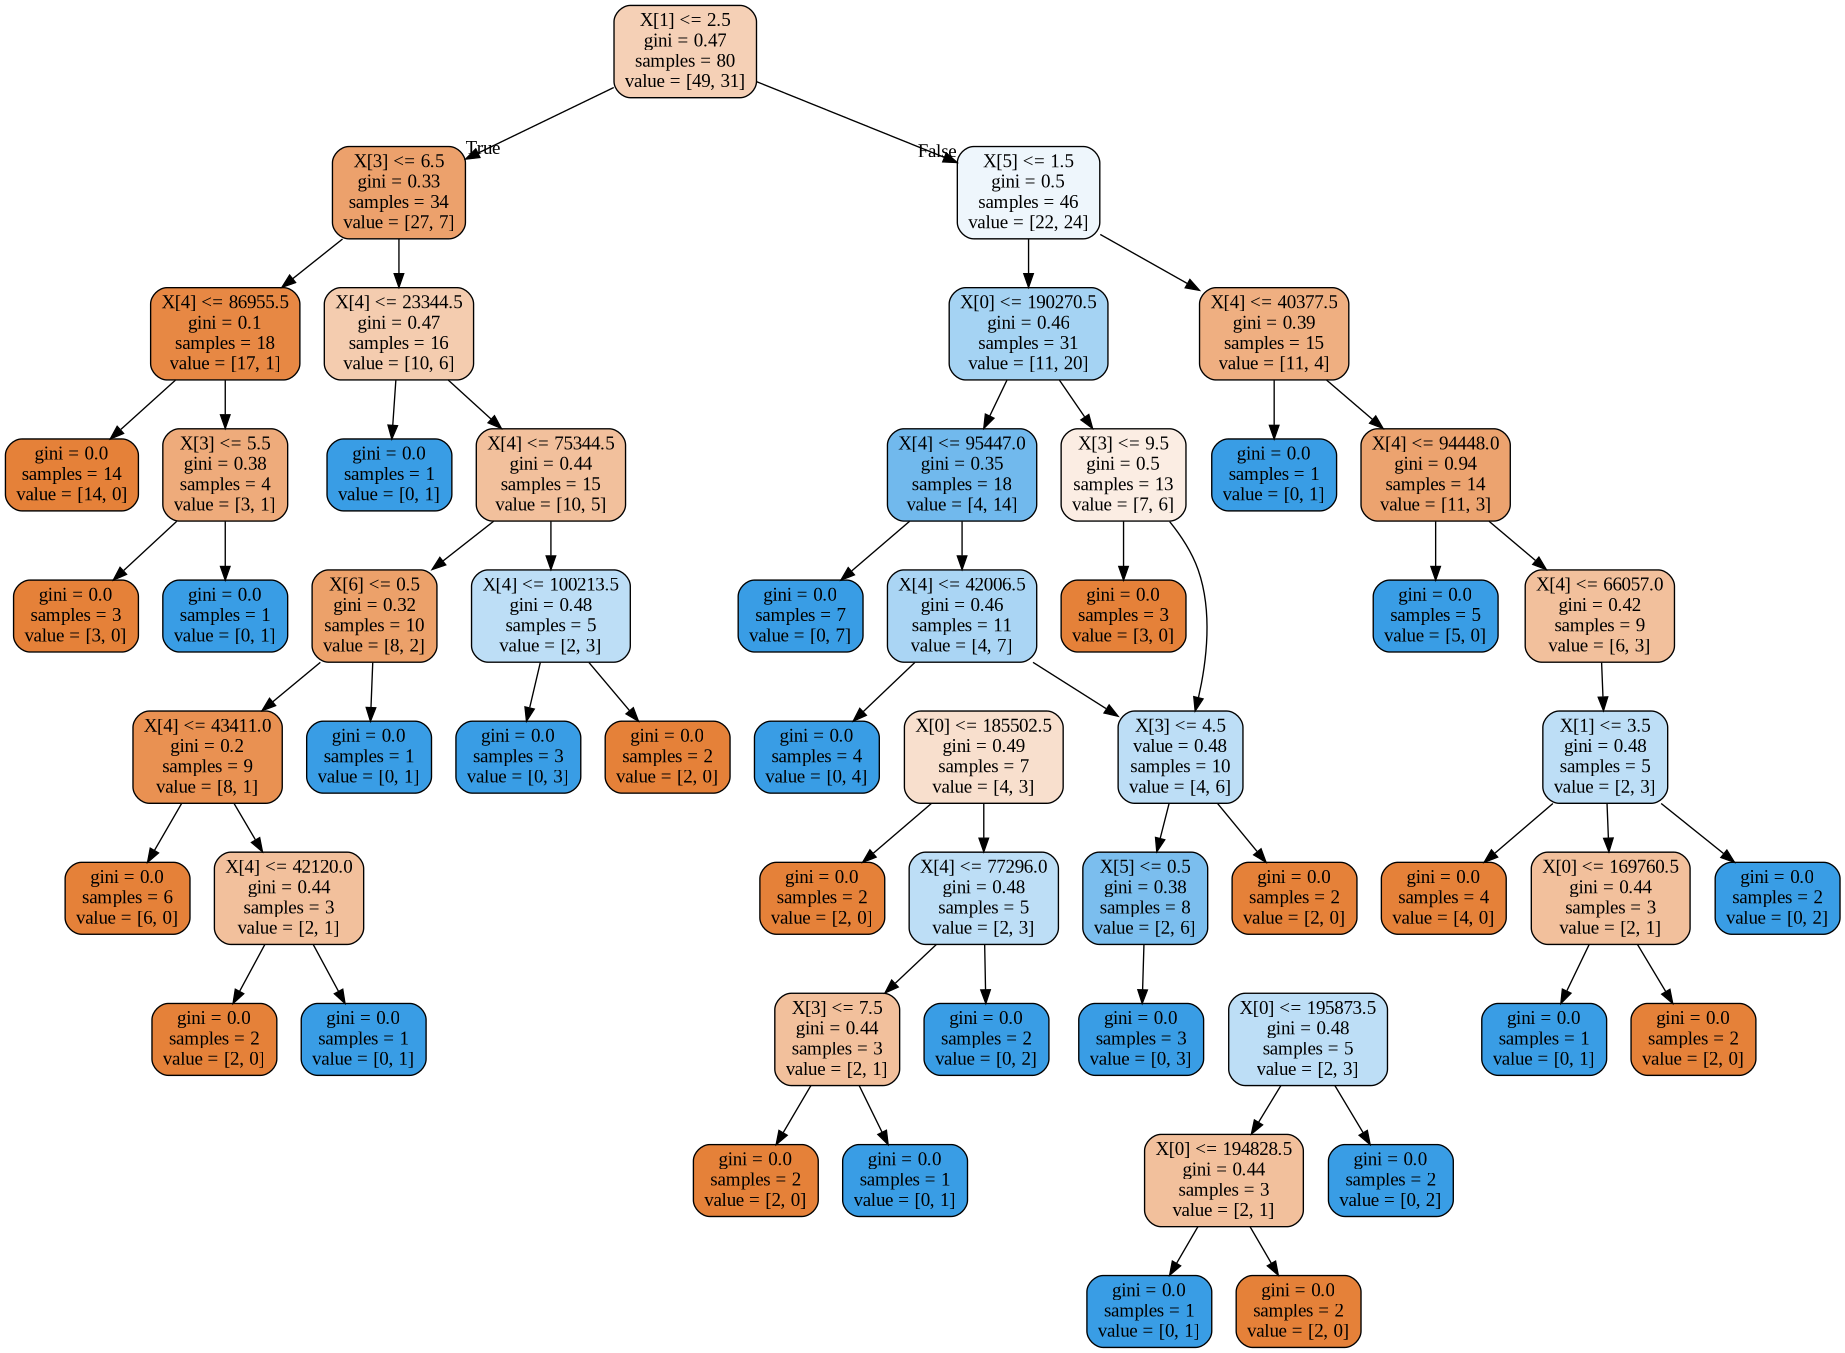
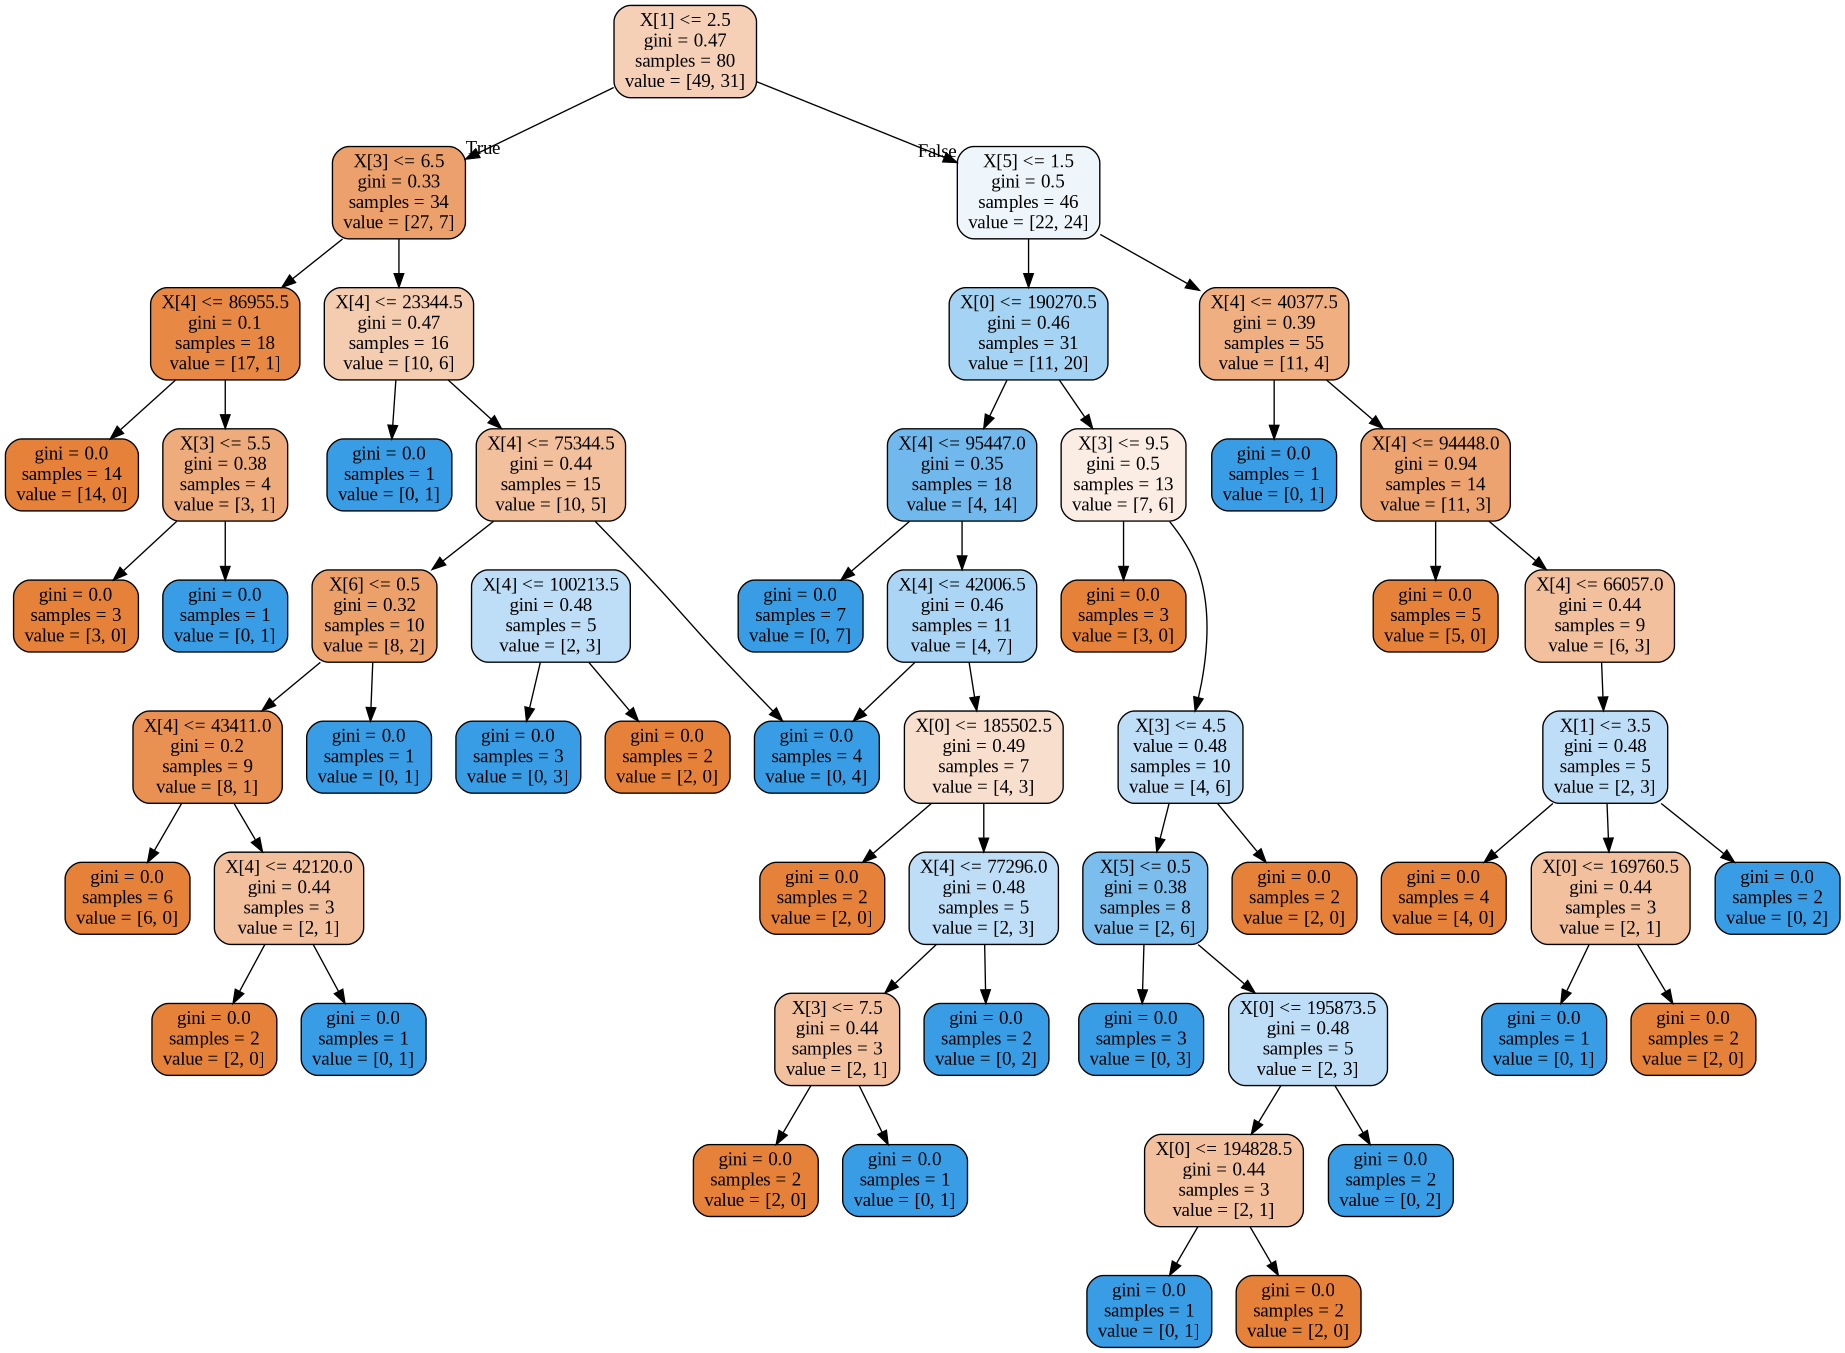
node "X[4] <= 40377.5 gini = 0.39 samples = 15 value = [11, 4]": label "X[4] <= 40377.5 gini = 0.39 samples = 15 value = [11, 4]" -> "X[4] <= 40377.5 gini = 0.39 samples = 55 value = [11, 4]"
edge "X[4] <= 75344.5 gini = 0.44 samples = 15 value = [10, 5]" -> "X[4] <= 100213.5 gini = 0.48 samples = 5 value = [2, 3]": now "X[4] <= 75344.5 gini = 0.44 samples = 15 value = [10, 5]" -> "gini = 0.0 samples = 4 value = [0, 4]"
node "gini = 0.0 samples = 5 value = [5, 0]": fillcolor #399de5ff -> #e58139ff
node "X[4] <= 66057.0 gini = 0.42 samples = 9 value = [6, 3]": label "X[4] <= 66057.0 gini = 0.42 samples = 9 value = [6, 3]" -> "X[4] <= 66057.0 gini = 0.44 samples = 9 value = [6, 3]"
edge "X[4] <= 42006.5 gini = 0.46 samples = 11 value = [4, 7]" -> "X[3] <= 4.5 value = 0.48 samples = 10 value = [4, 6]": now "X[4] <= 42006.5 gini = 0.46 samples = 11 value = [4, 7]" -> "X[0] <= 185502.5 gini = 0.49 samples = 7 value = [4, 3]"
edge "X[5] <= 0.5 gini = 0.38 samples = 8 value = [2, 6]" -> "X[0] <= 195873.5 gini = 0.48 samples = 5 value = [2, 3]": added
